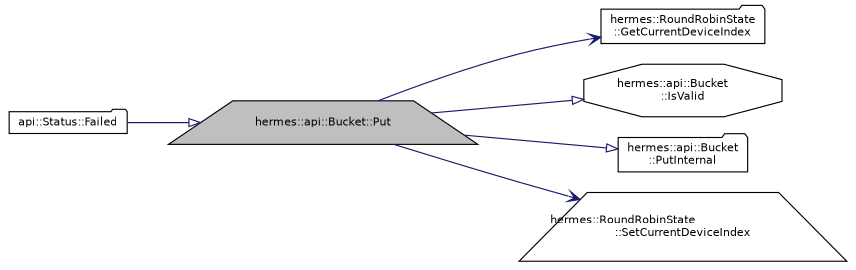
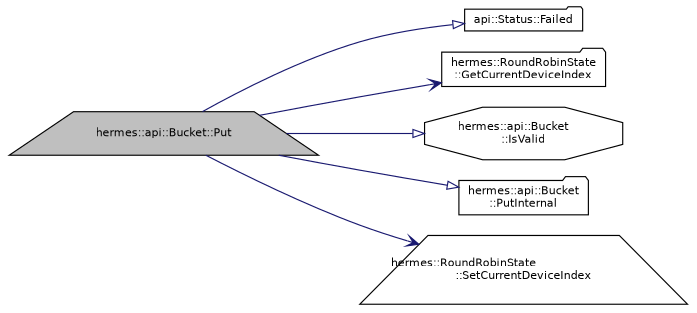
edge "api::Status::Failed" -> "hermes::api::Bucket::Put": reversed
